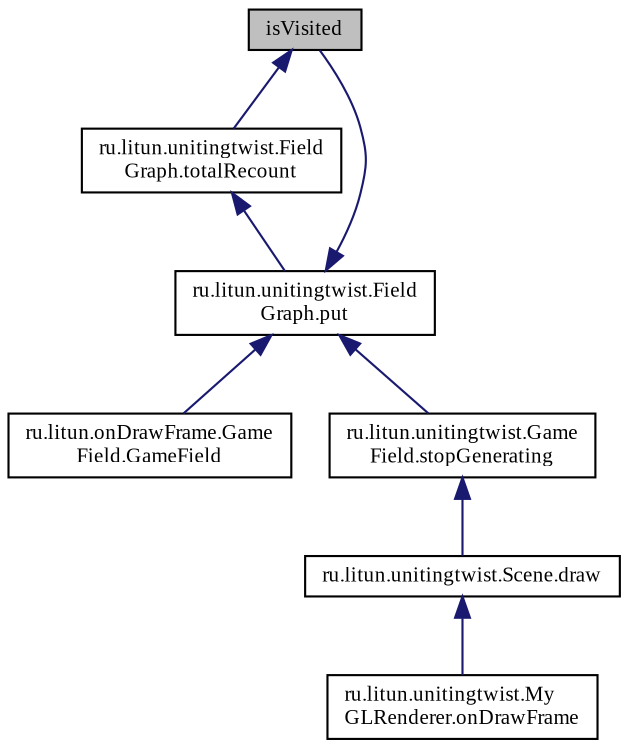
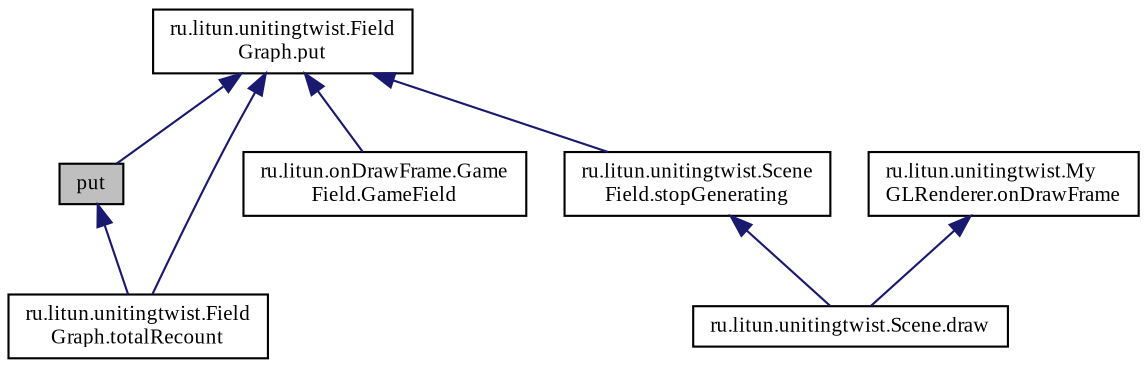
node "isVisited": label "isVisited" -> "put"
edge "ru.litun.unitingtwist.Field Graph.put" -> "ru.litun.unitingtwist.Field Graph.totalRecount": reversed
node "ru.litun.unitingtwist.Game Field.stopGenerating": label "ru.litun.unitingtwist.Game Field.stopGenerating" -> "ru.litun.unitingtwist.Scene Field.stopGenerating"
edge "ru.litun.unitingtwist.My GLRenderer.onDrawFrame" -> "ru.litun.unitingtwist.Scene.draw": reversed
